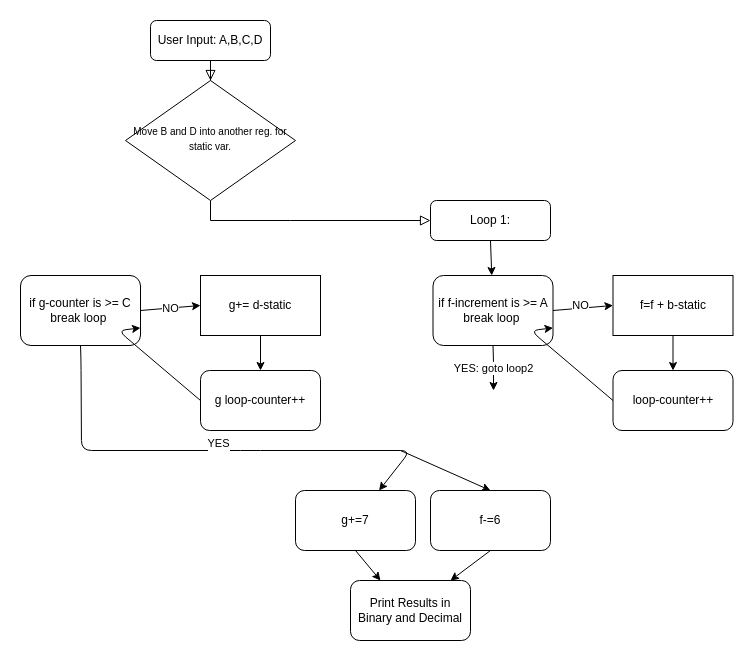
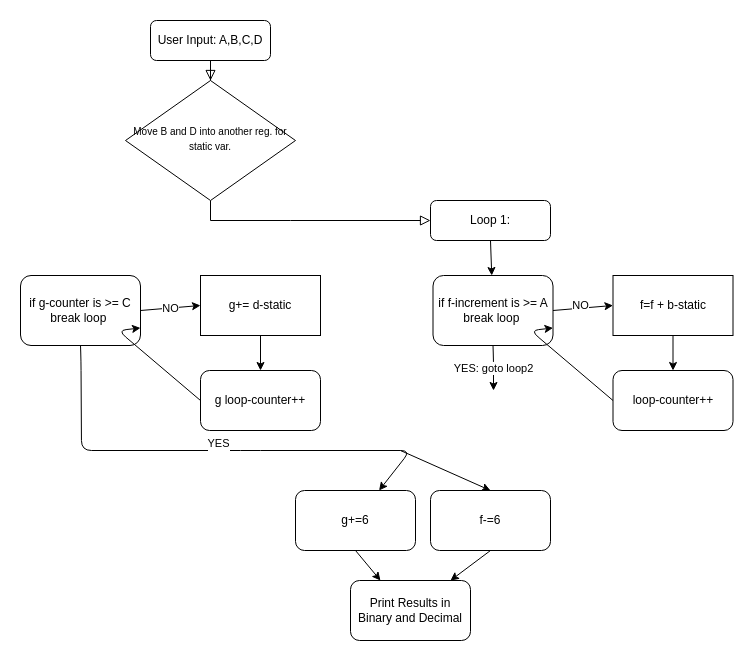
node "g+=7": label "g+=7" -> "g+=6"
